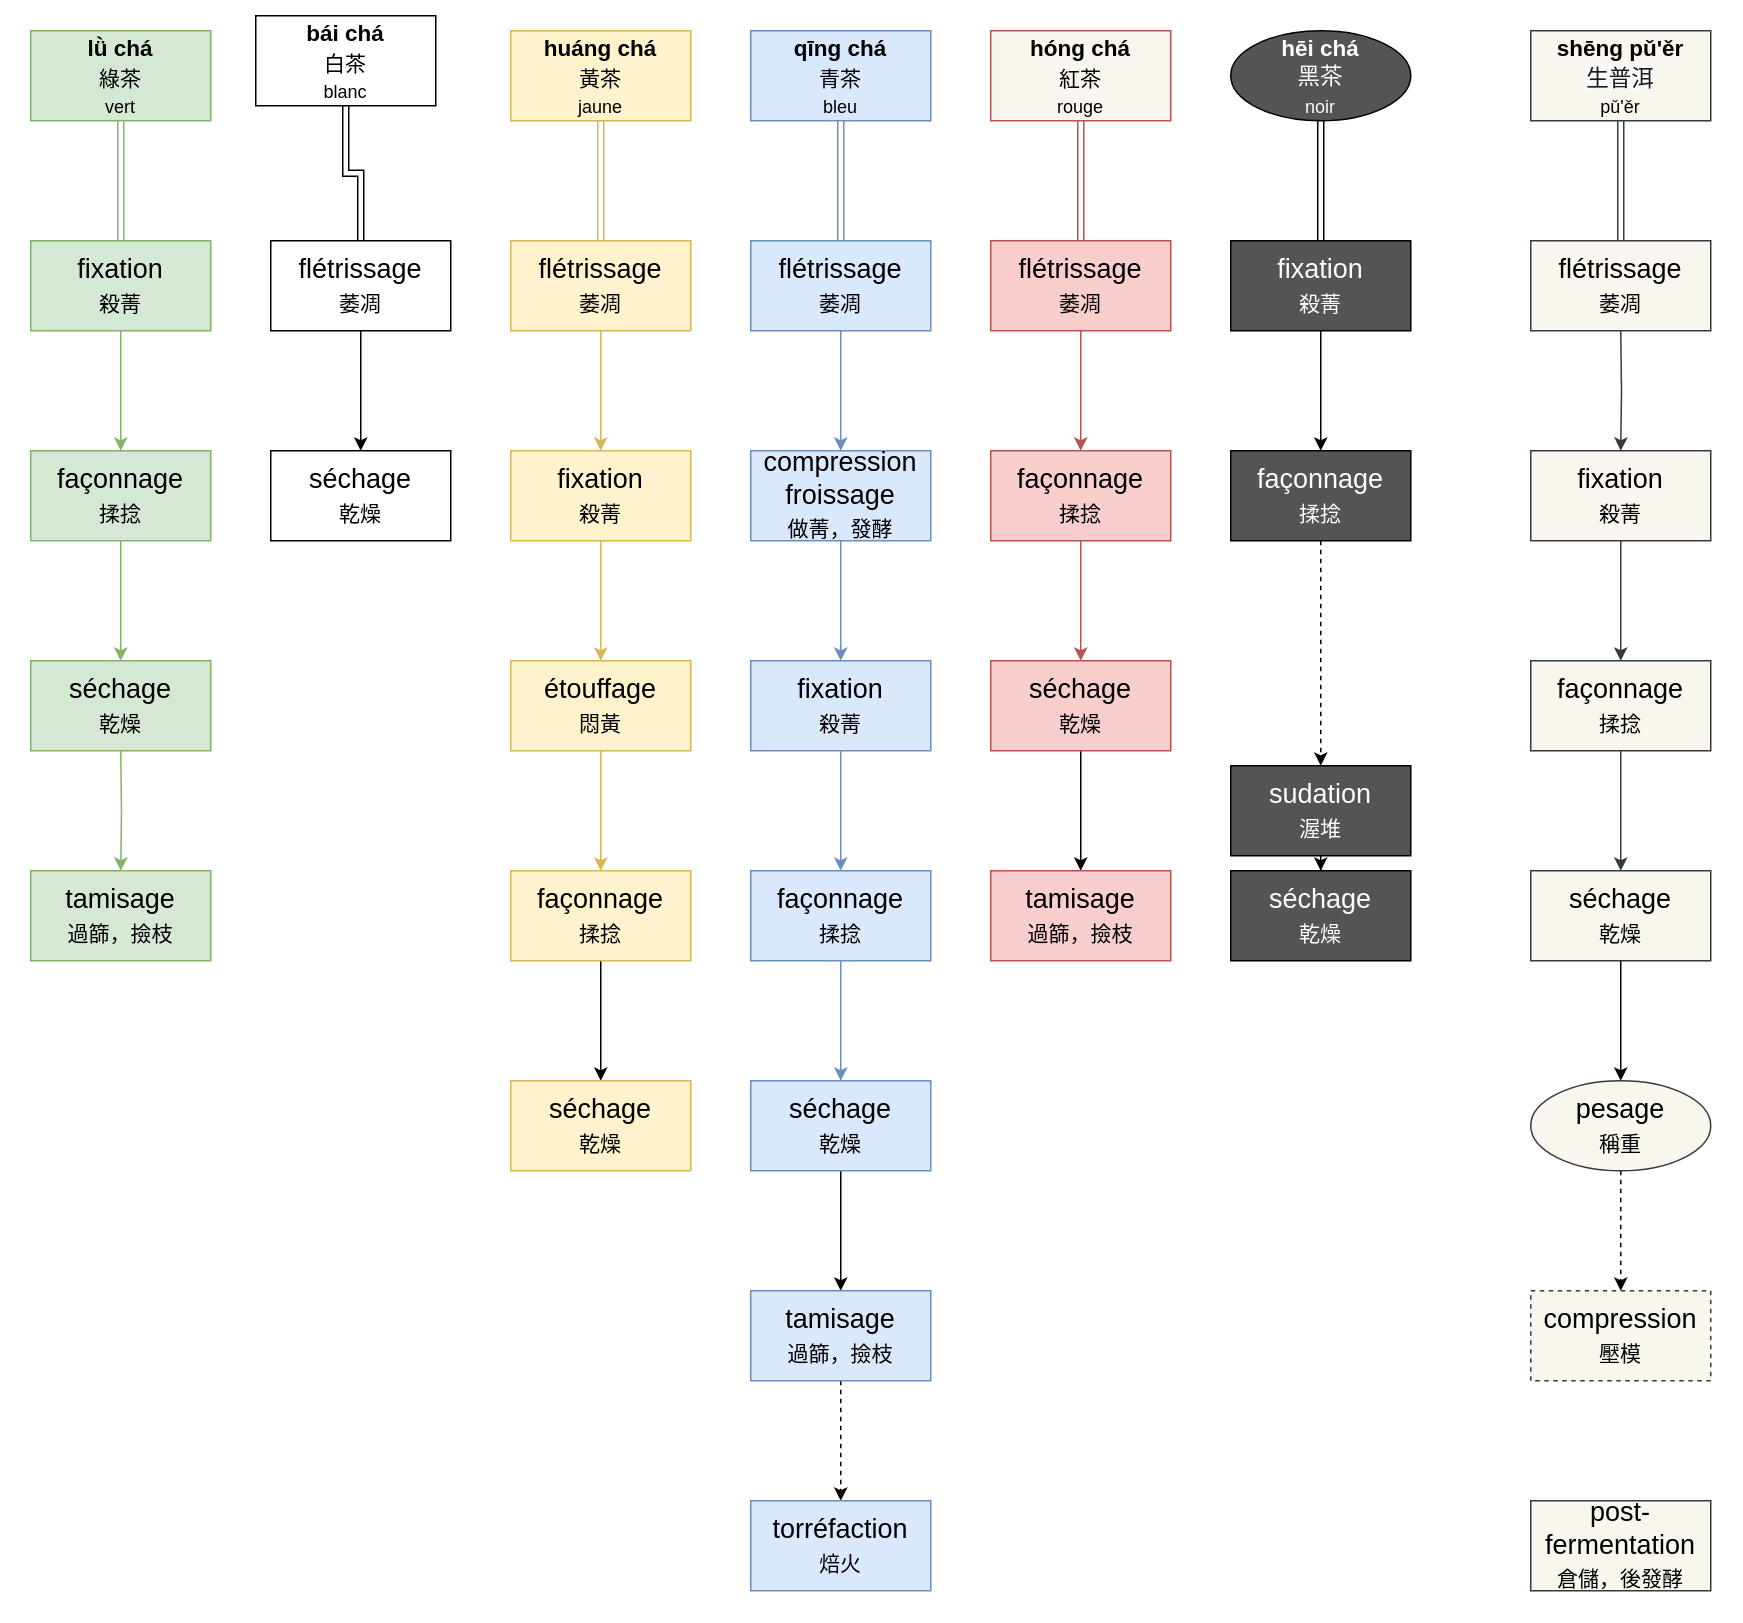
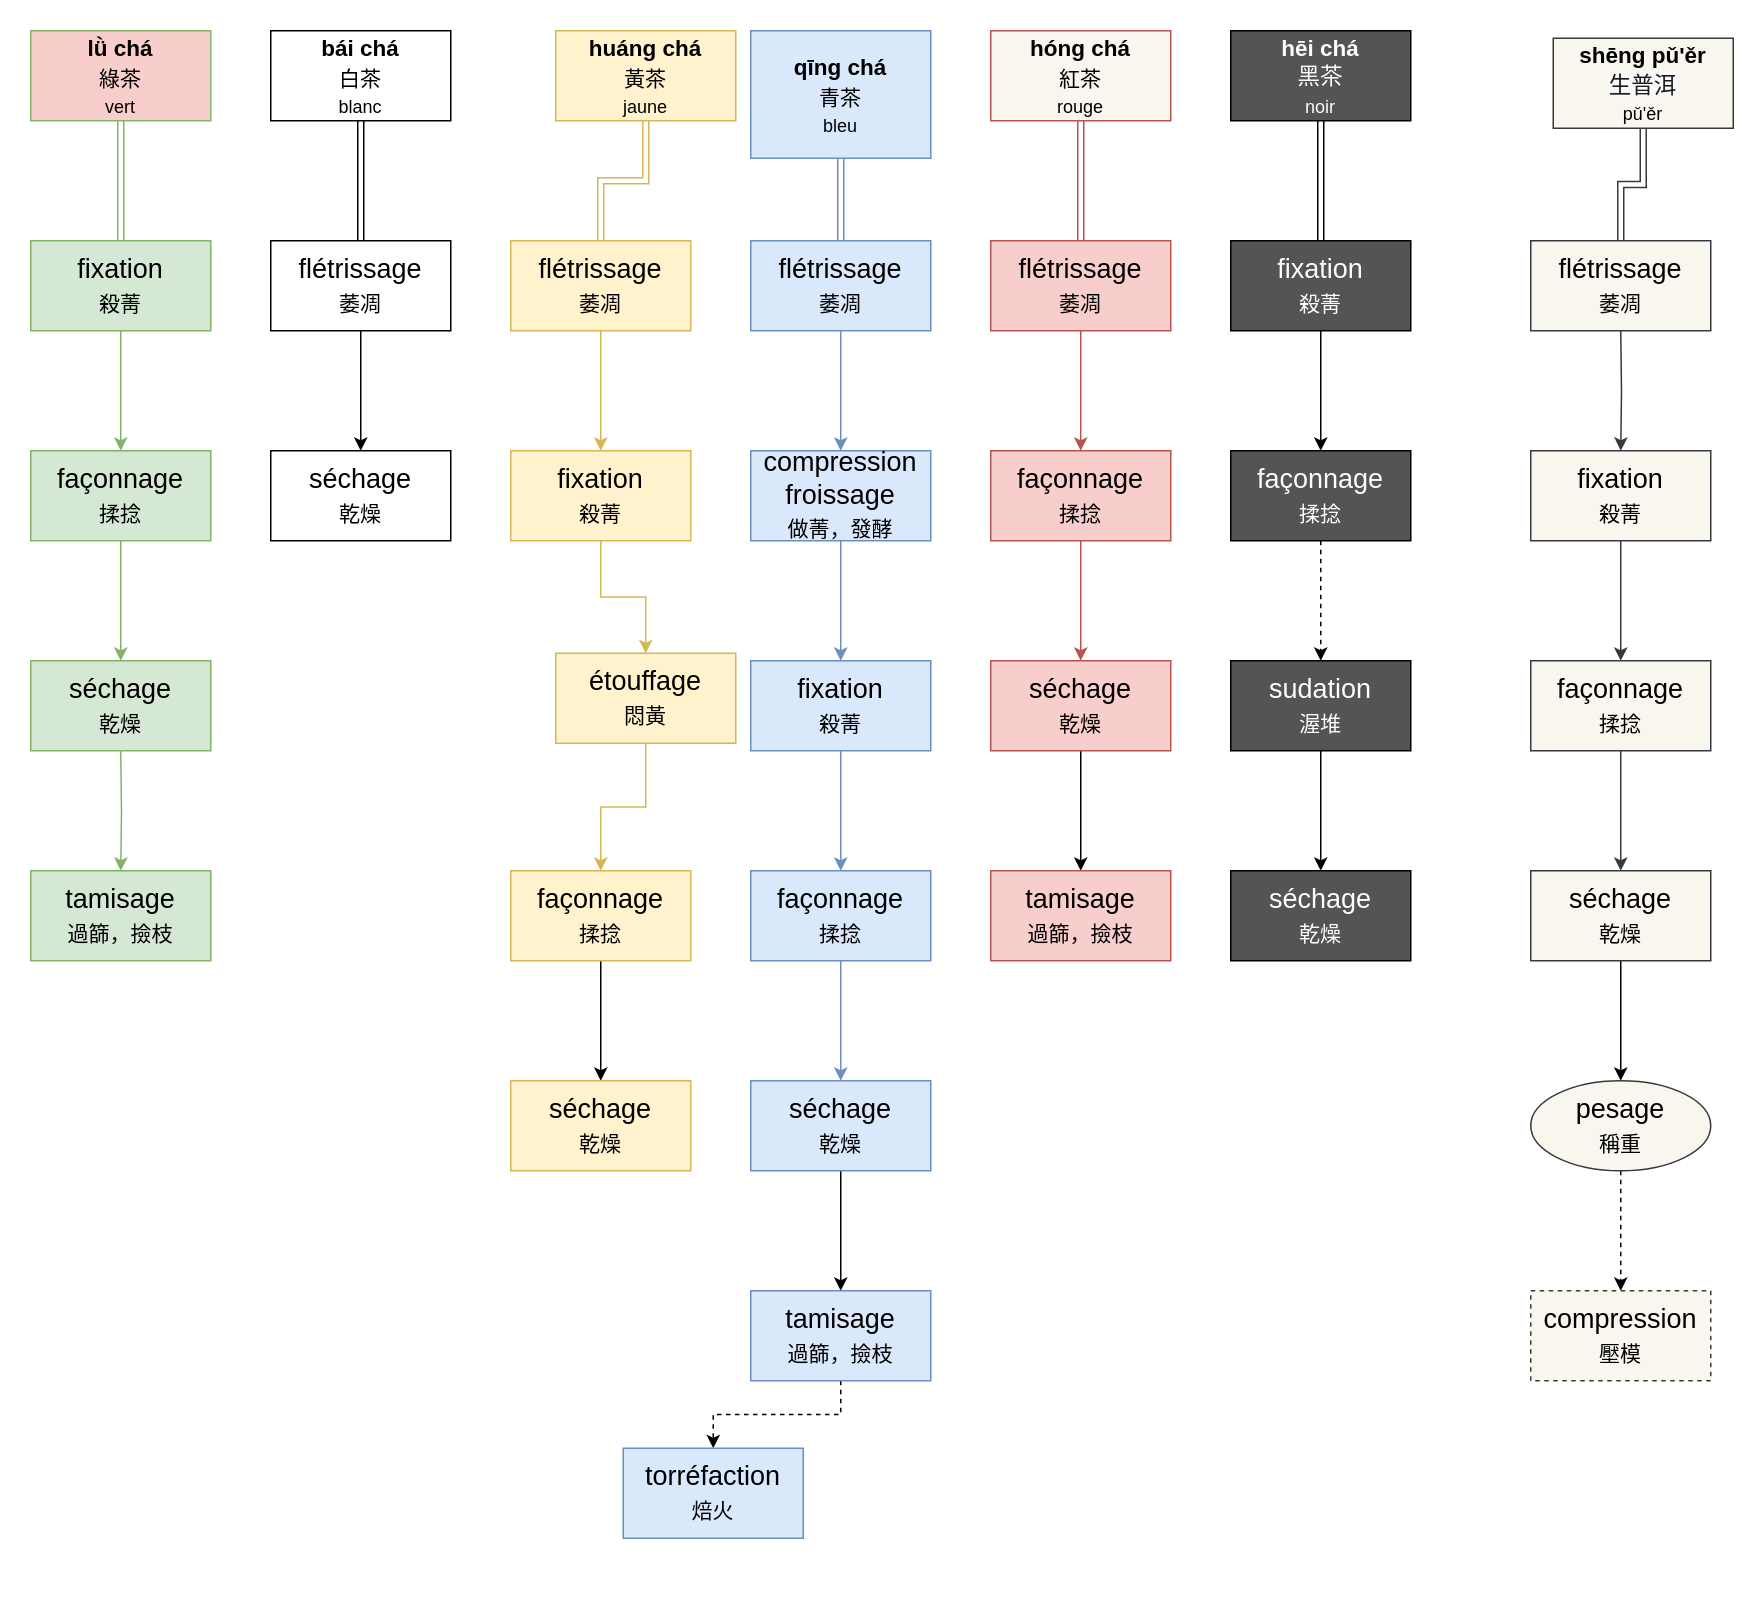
node "bái chá 白茶 blanc": moved (346, 61) -> (361, 76)
node "lǜ chá 綠茶 vert": fillcolor #d5e8d4 -> #f8cecc
node "huáng chá 黃茶 jaune": moved (601, 76) -> (646, 76)
node "qīng chá 青茶 bleu": size 180x90 -> 180x128
node "hēi chá 黑茶 noir": shape ellipse -> rectangle
node "shēng pǔ'ěr 生普洱 pǔ'ěr": moved (1621, 76) -> (1643, 83)
node "étouffage 悶黃": moved (601, 706) -> (646, 698)
node "sudation 渥堆": moved (1321, 811) -> (1321, 706)
node "torréfaction 焙火": moved (841, 1546) -> (713, 1493)
node "post-fermentation 倉儲，後發酵": removed
